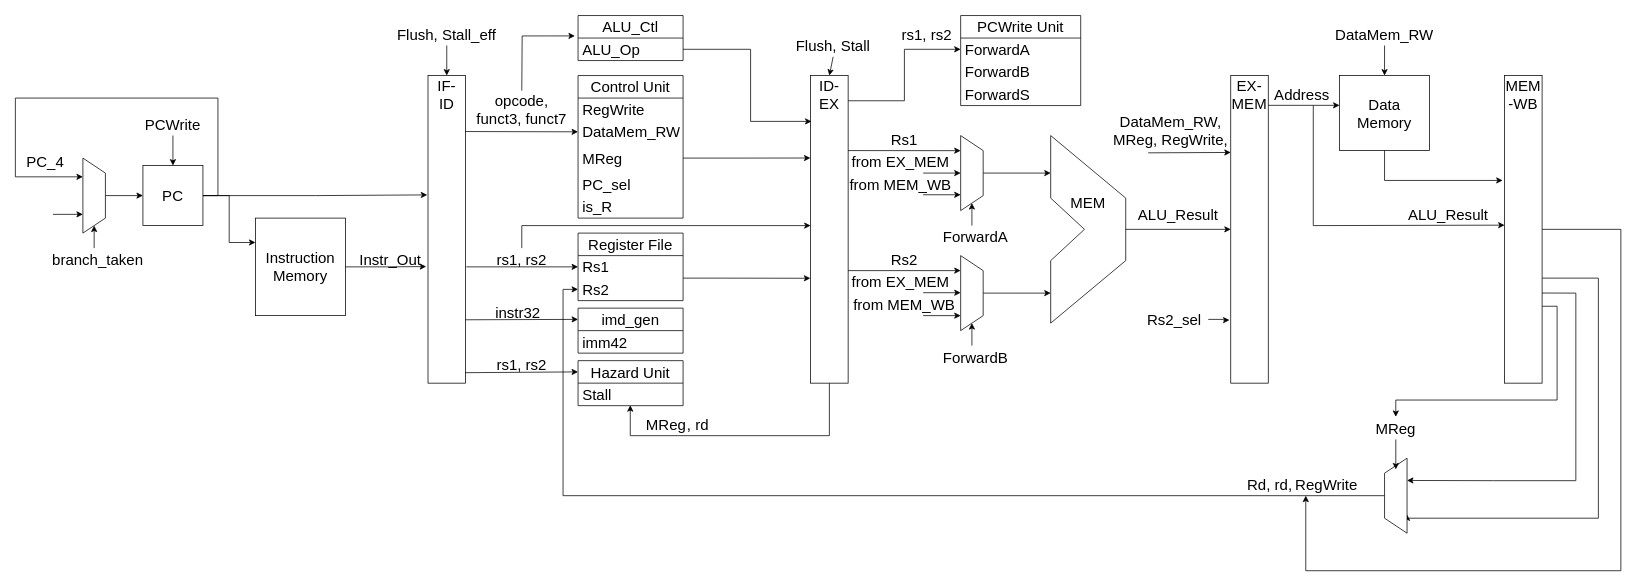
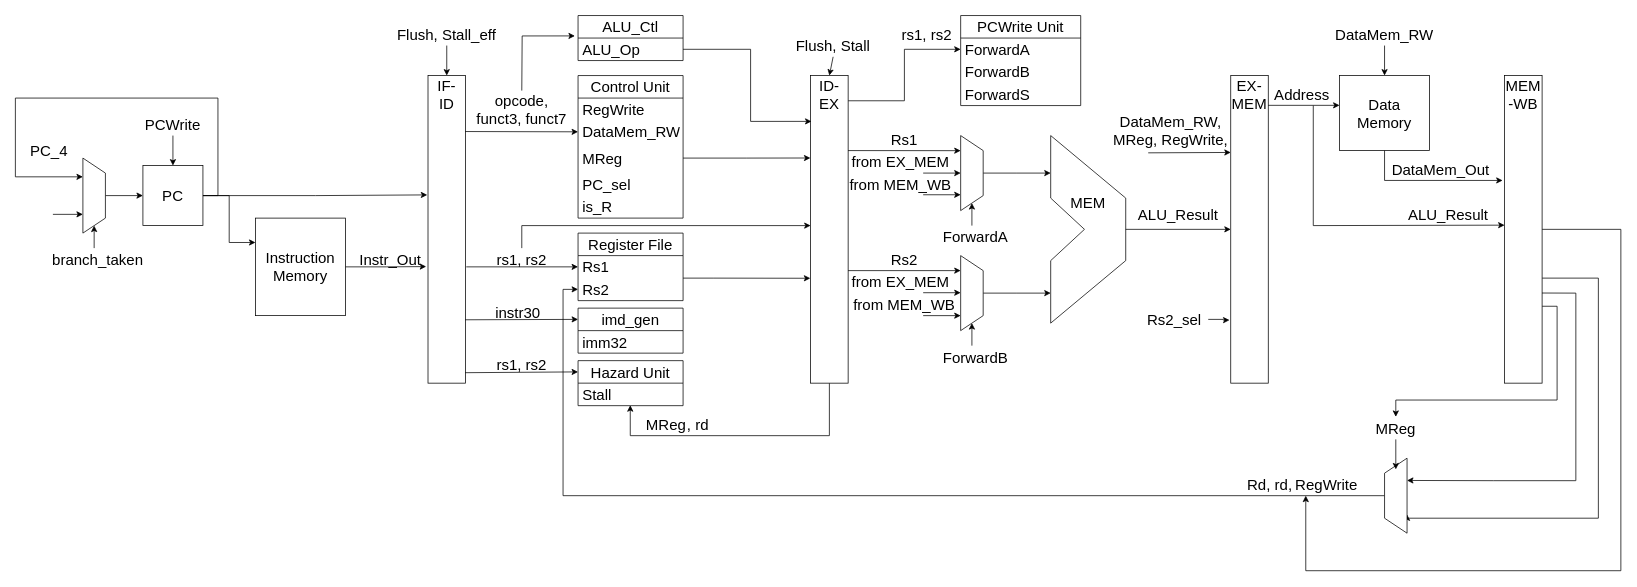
node "PC_4": moved (45, 162) -> (49, 150)
node "DataMem_Out": added
node "instr32": label "instr32" -> "instr30"
node "imm42": label "imm42" -> "imm32"
